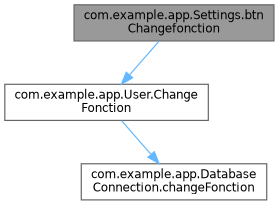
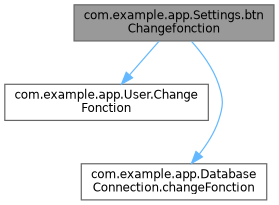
edge "com.example.app.User.Change Fonction" -> "com.example.app.Database Connection.changeFonction": now "com.example.app.Settings.btn Changefonction" -> "com.example.app.Database Connection.changeFonction"
